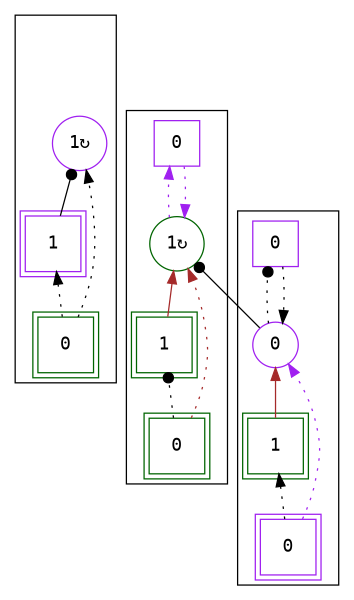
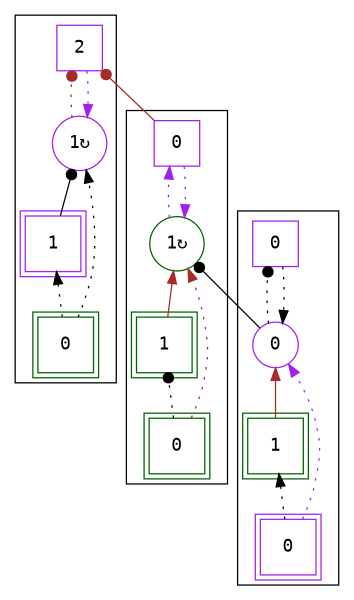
node "2": added
